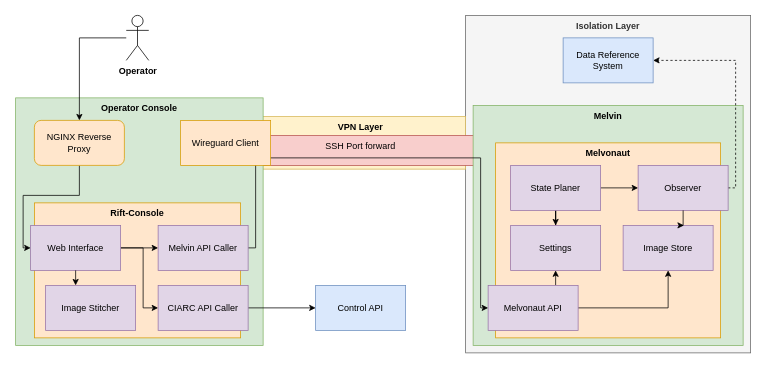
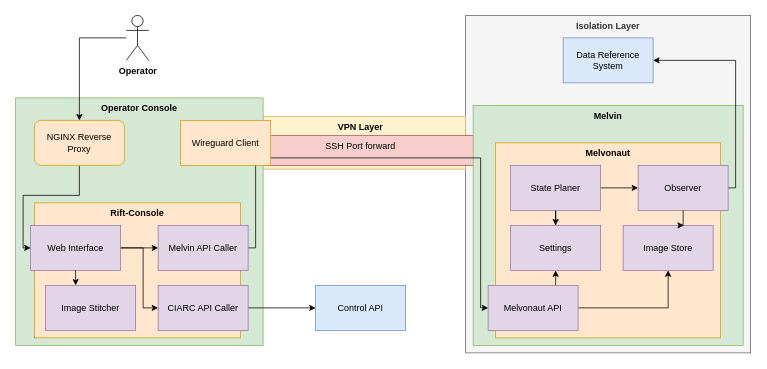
edge "Observer" -> "Data Reference System": style dashed -> solid
